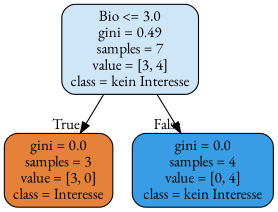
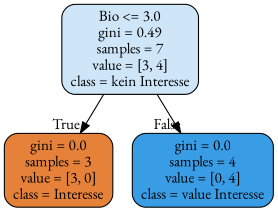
node "gini = 0.0 samples = 4 value = [0, 4] class = kein Interesse": label "gini = 0.0 samples = 4 value = [0, 4] class = kein Interesse" -> "gini = 0.0 samples = 4 value = [0, 4] class = value Interesse"
